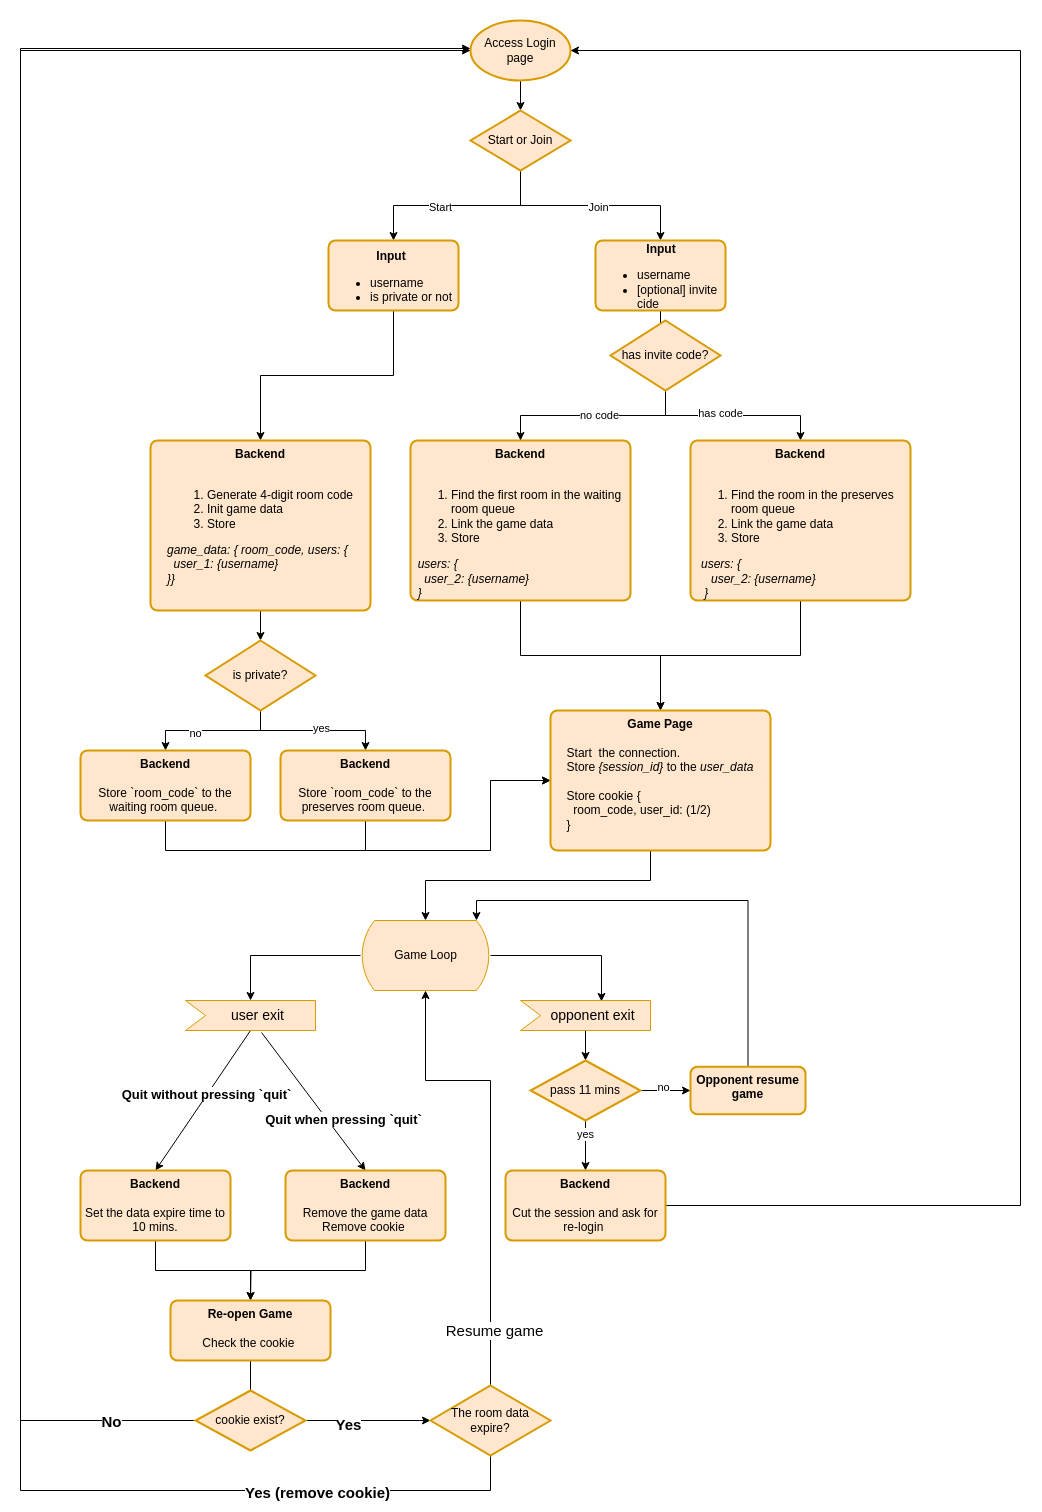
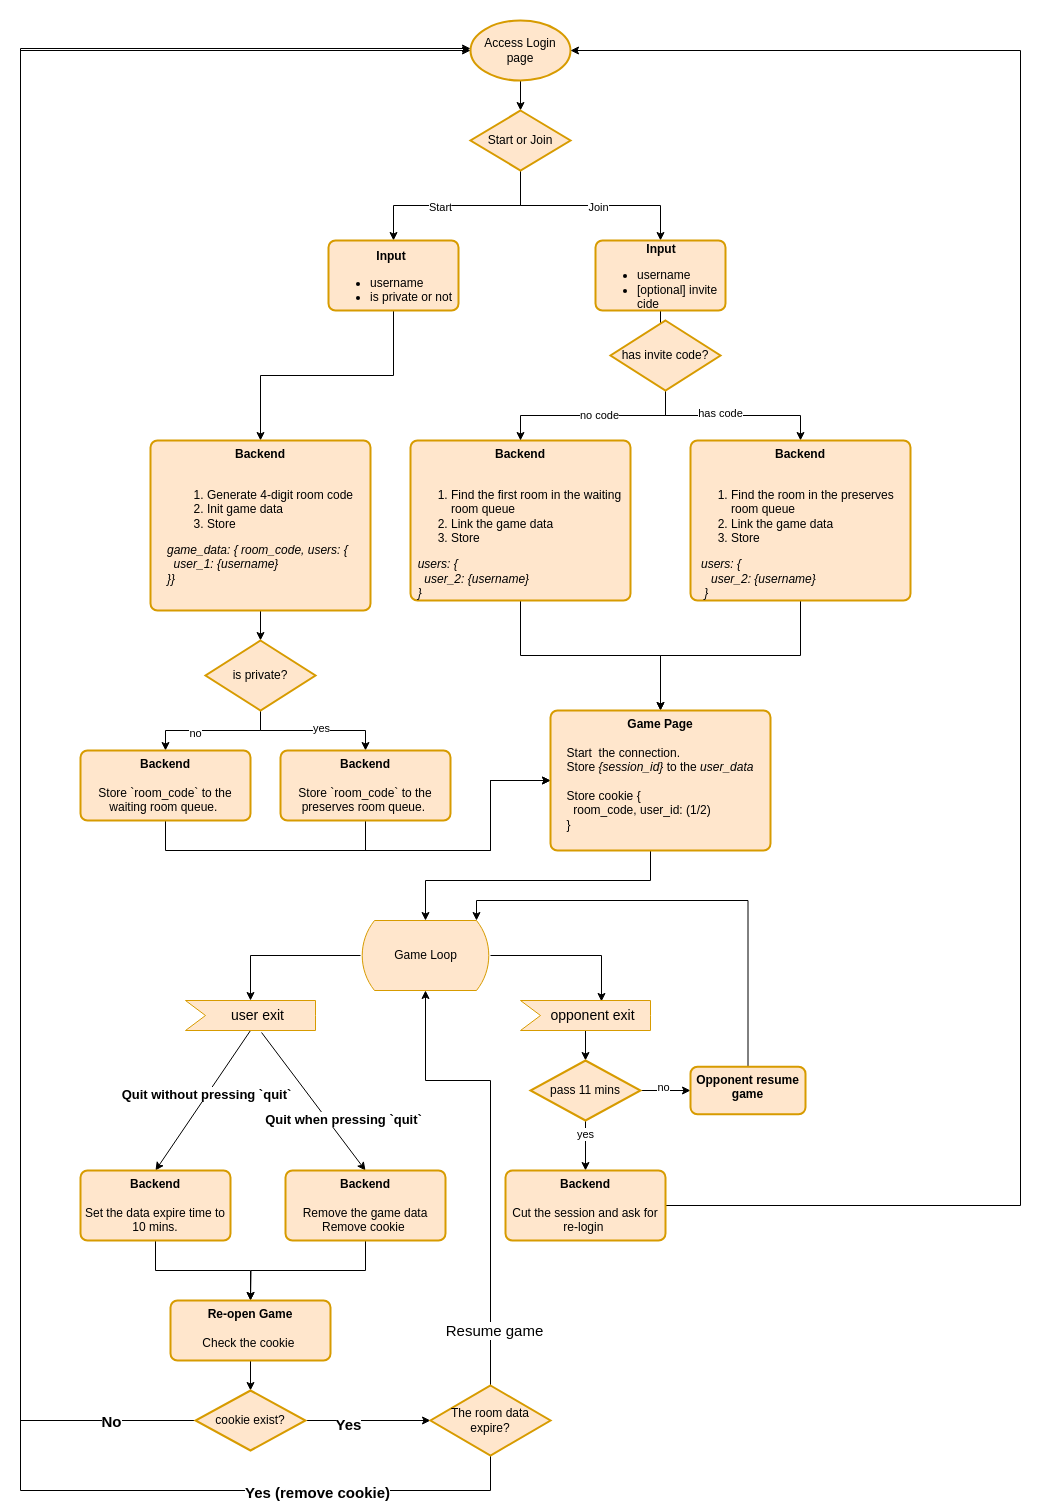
edge "Re-open Game Check the cookie" -- "cookie exist?": arrowhead none -> classic
